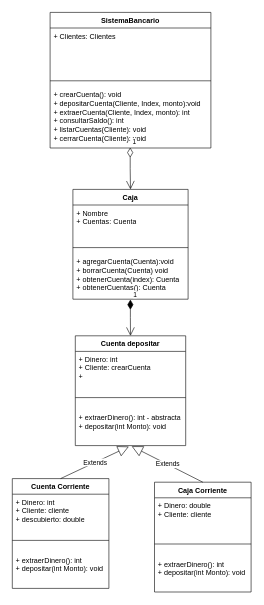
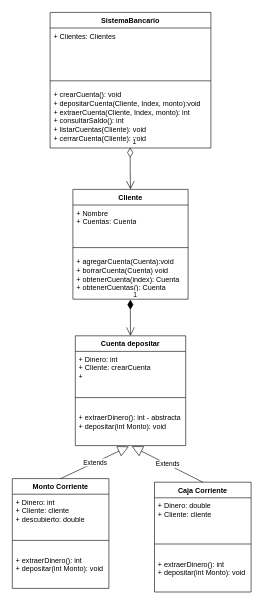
node "Caja": label "Caja" -> "Cliente"
node "Cuenta Corriente": label "Cuenta Corriente" -> "Monto Corriente"
